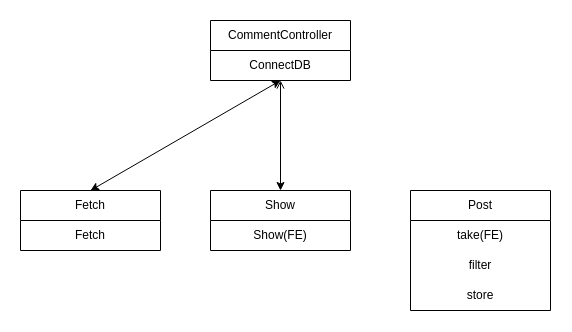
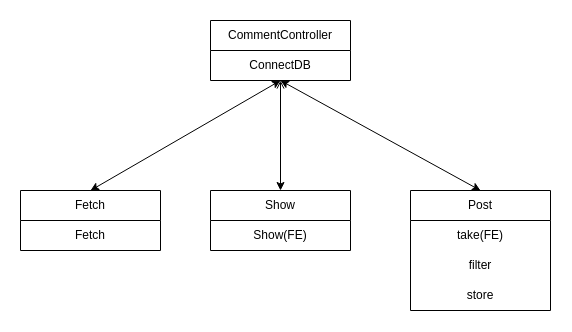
edge "ConnectDB" -- "Post": added
